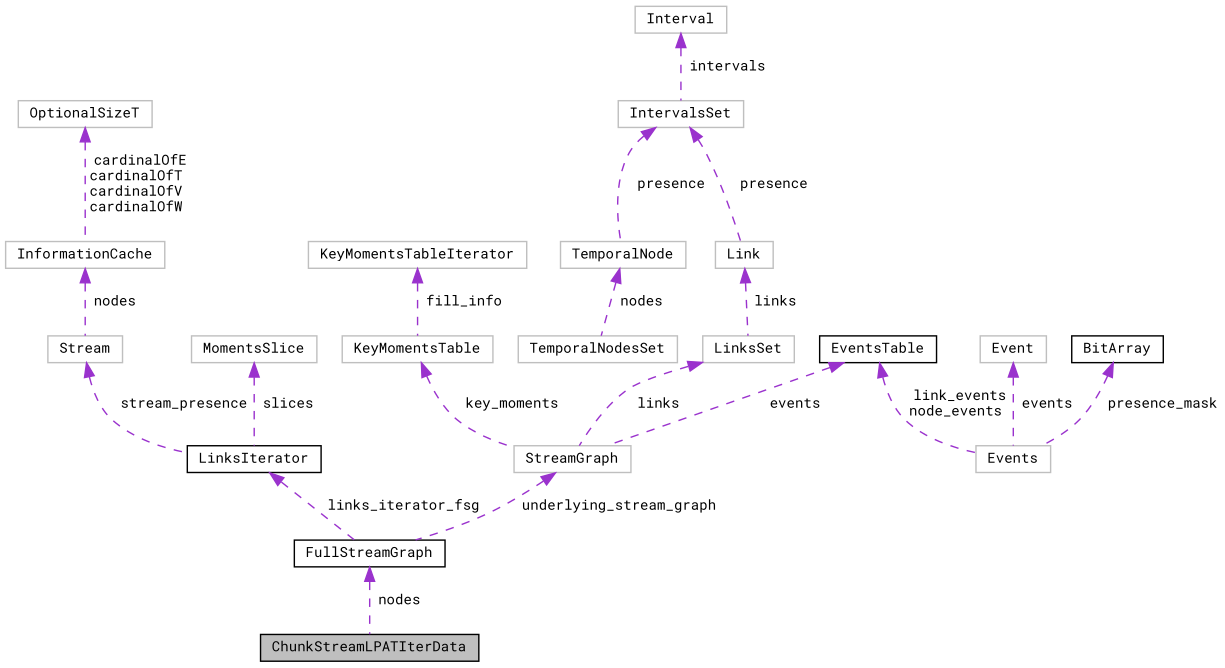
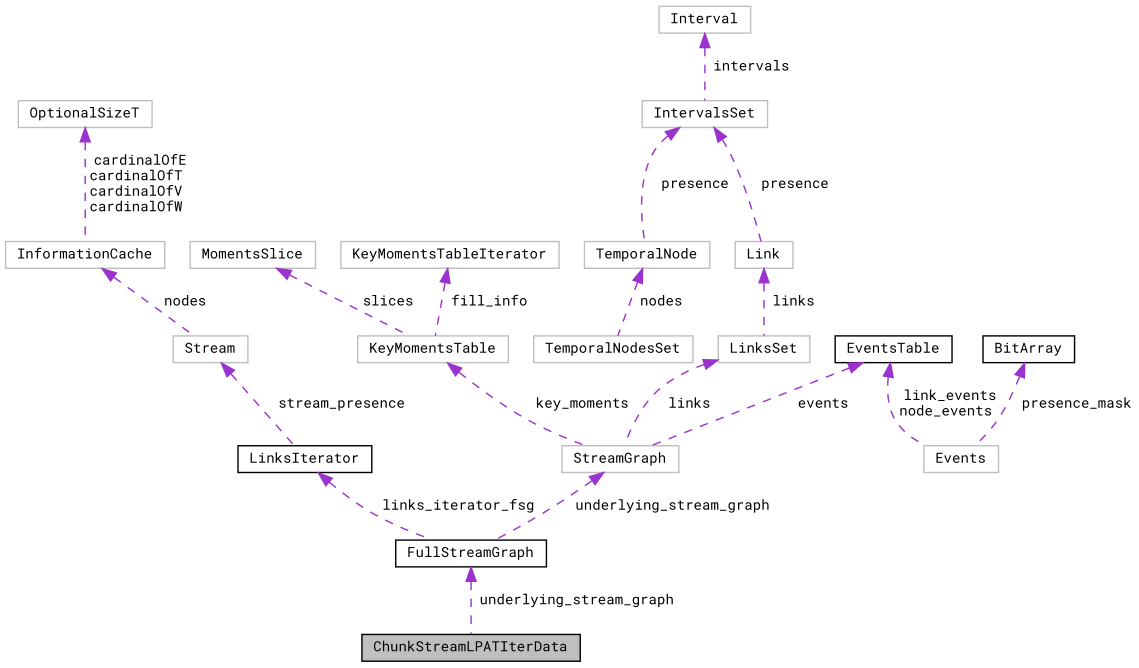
node "Event": removed
edge "LinksIterator" -> "MomentsSlice": now "KeyMomentsTable" -> "MomentsSlice"
edge "ChunkStreamLPATIterData" -> "FullStreamGraph": label " nodes" -> " underlying_stream_graph"
